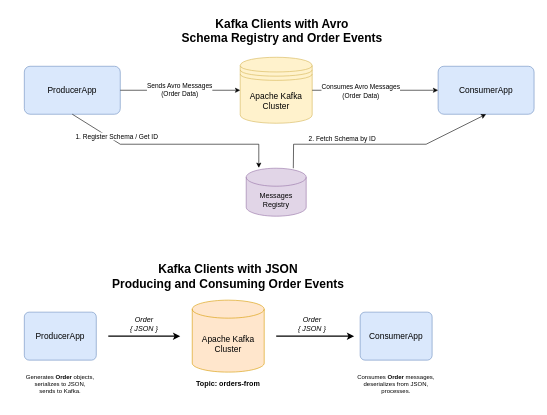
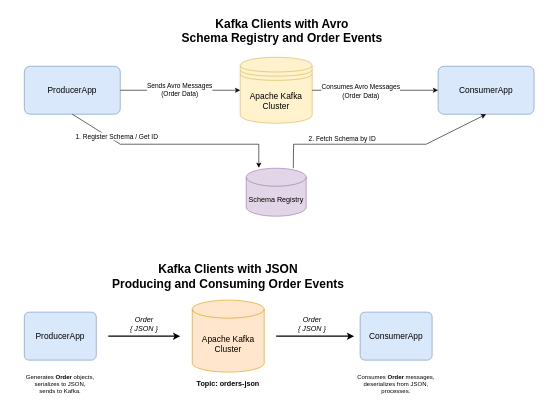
node "Messages Registry": label "Messages Registry" -> "Schema Registry"
node "Topic: orders-from": label "Topic: orders-from" -> "Topic: orders-json"
